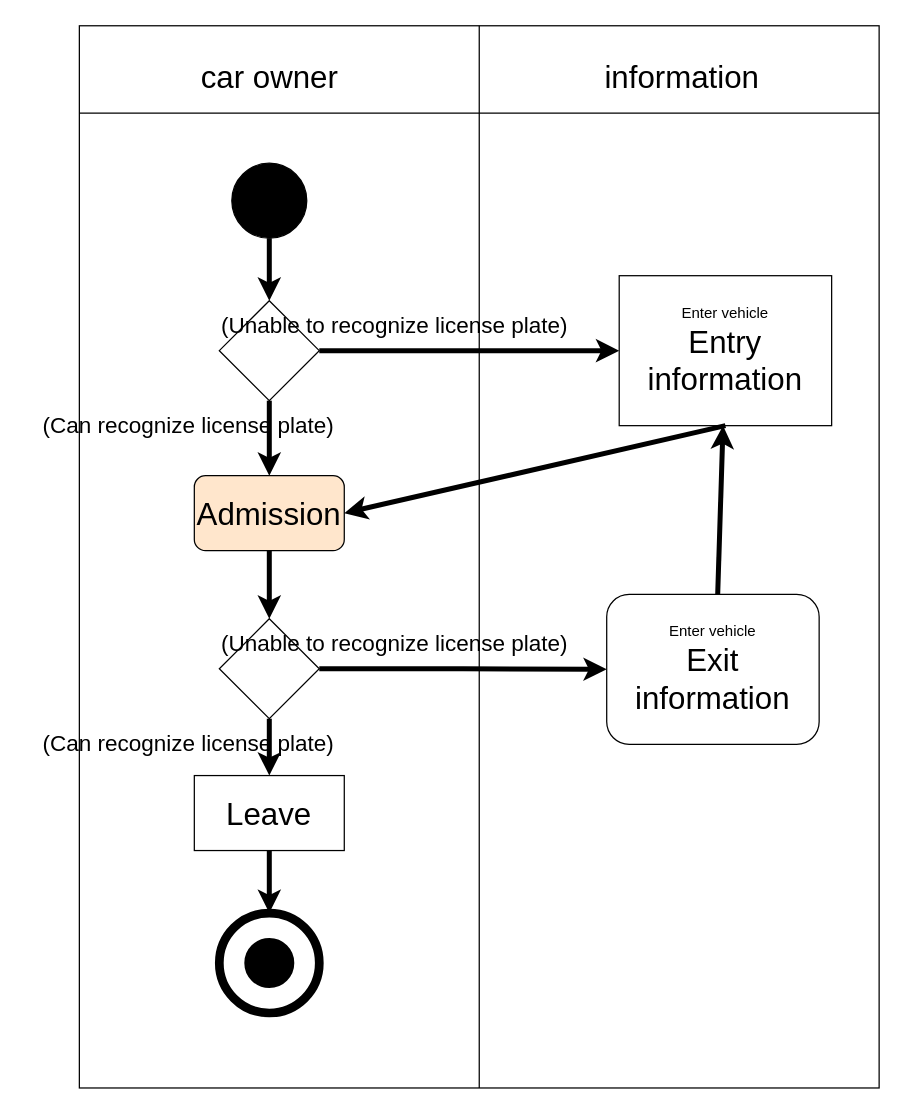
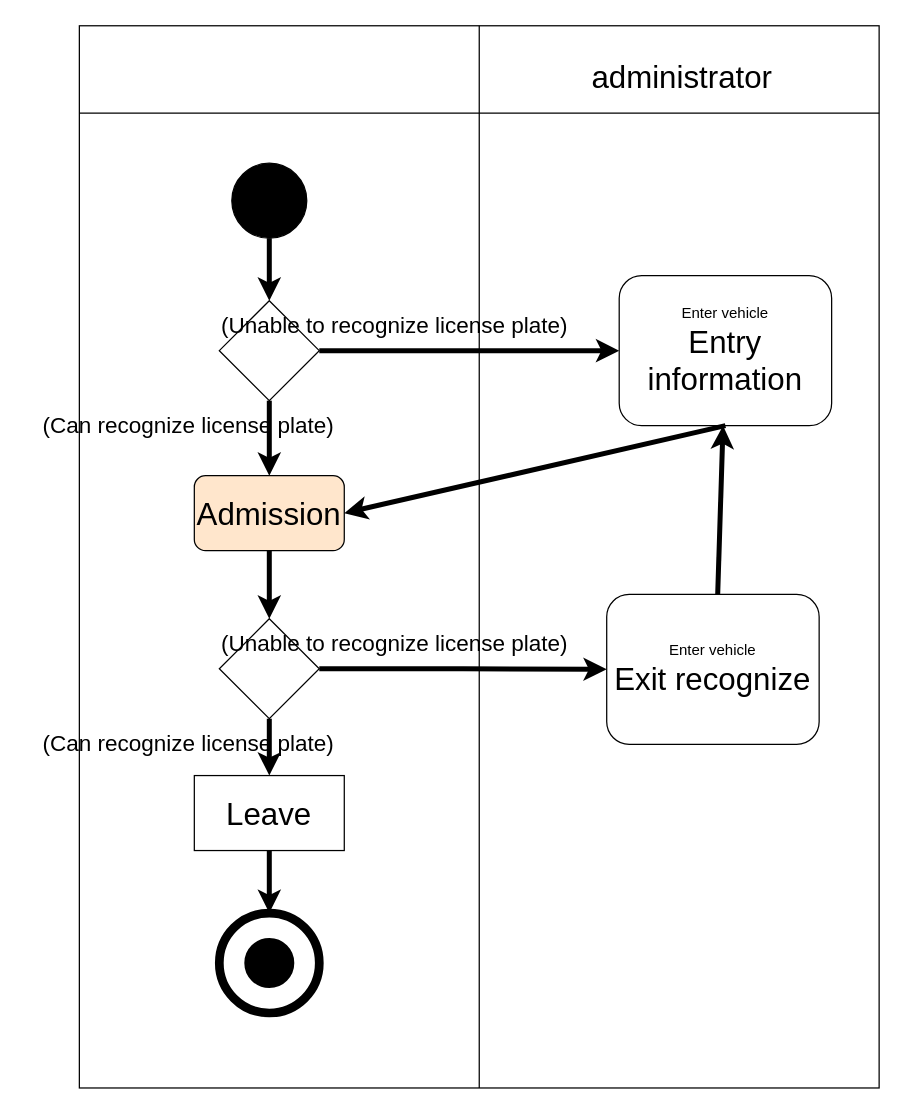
node "car owner": removed
node "information": label "information" -> "administrator"
node "Enter vehicle Entry information": shape rectangle -> rounded rectangle
node "Enter vehicle Exit information": label "Enter vehicle Exit information" -> "Enter vehicle Exit recognize"
